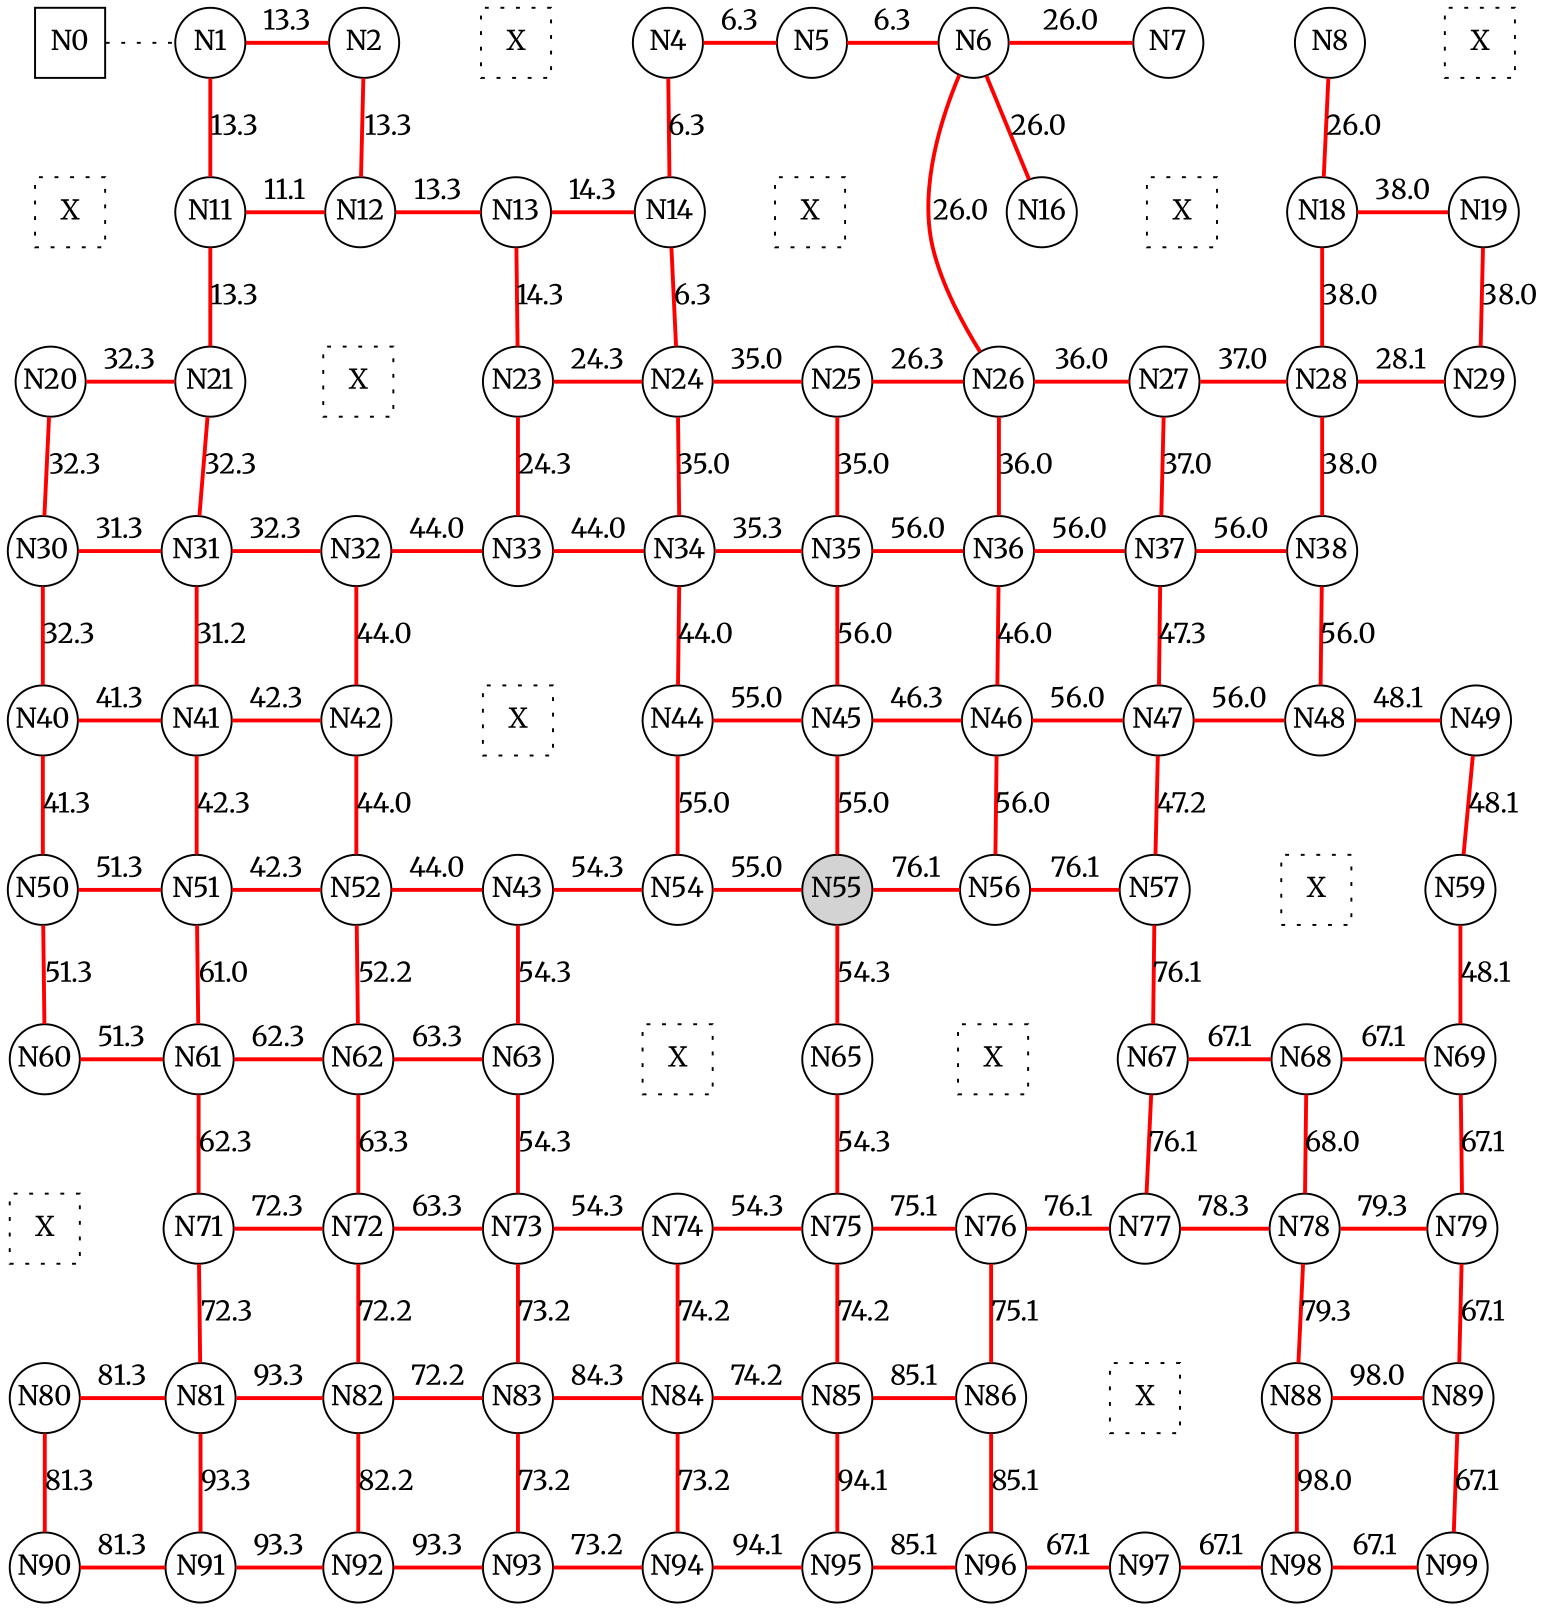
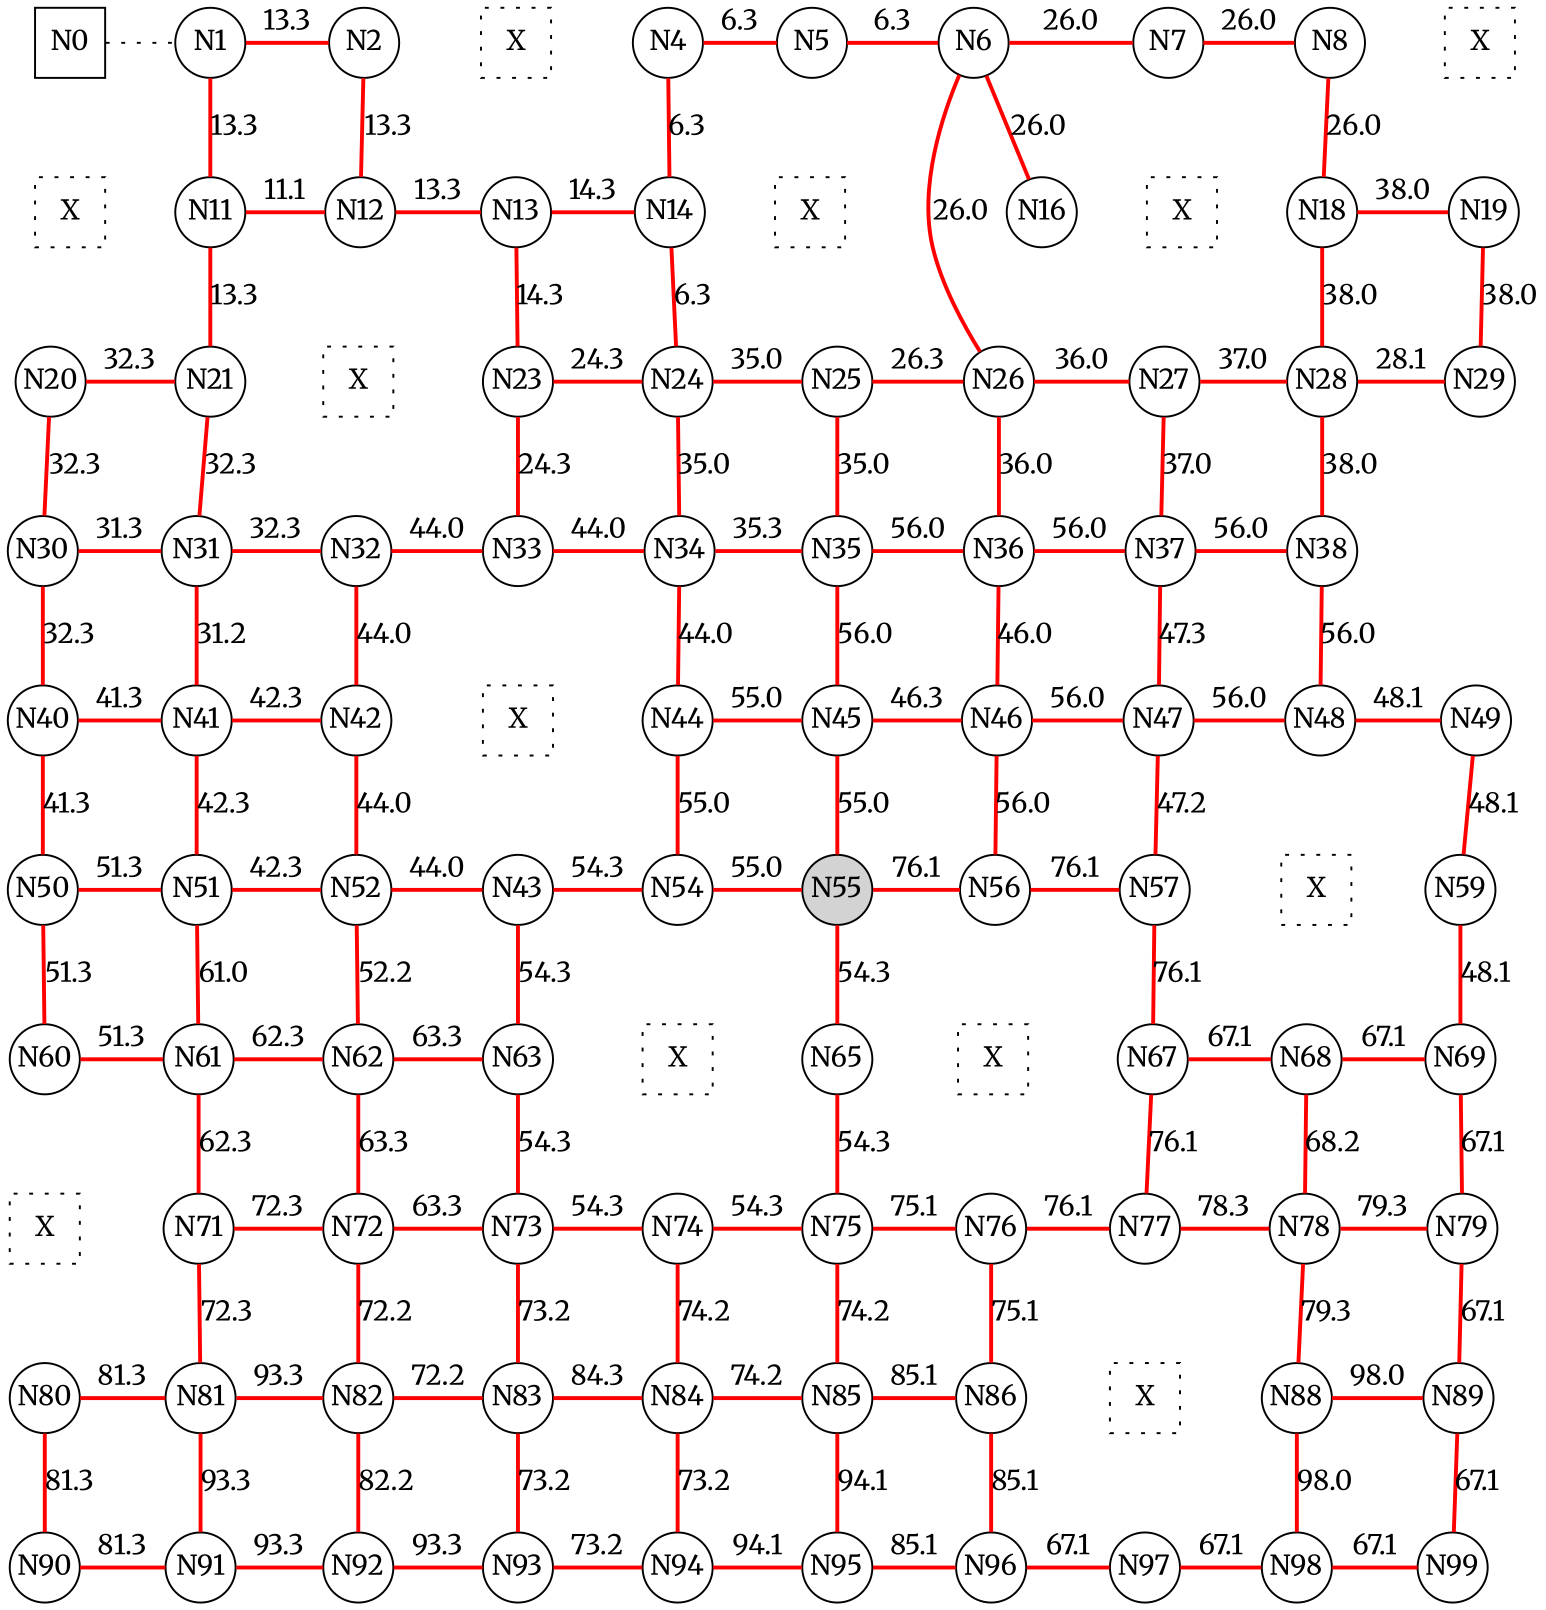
edge "N7" -- "N8": added, label "26.0"
edge "N68" -- "N78": label "68.0" -> "68.2"
